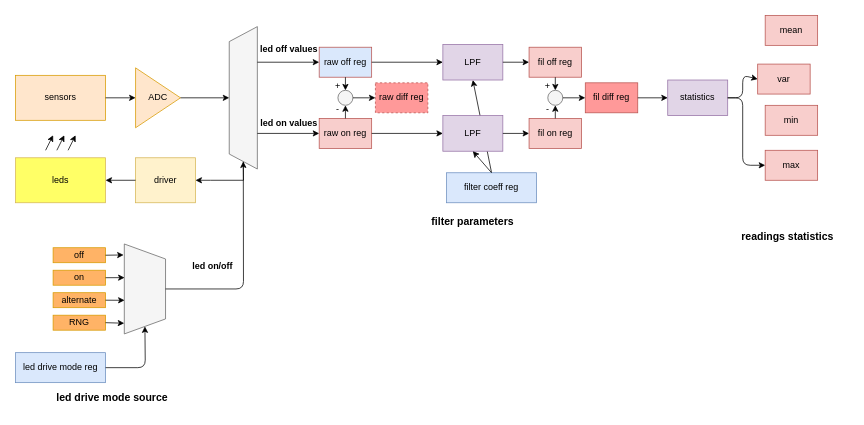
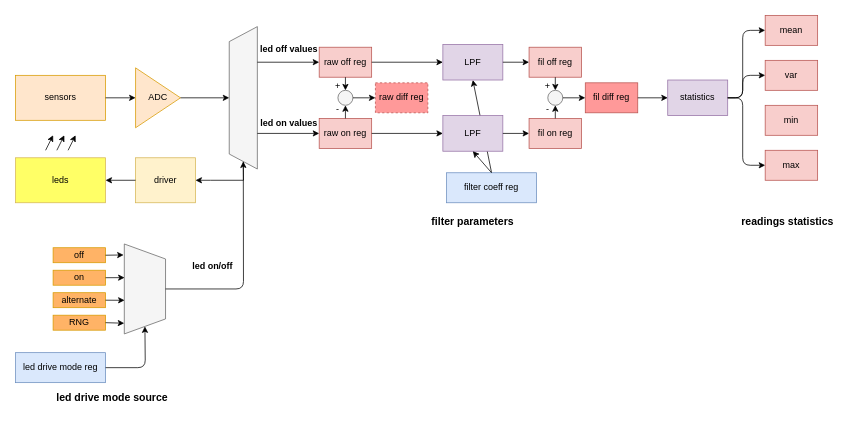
edge "statistics" -> "mean": added
node "raw off reg": fillcolor #dae8fc -> #f8cecc
node "var": moved (784, 79) -> (792, 75)
node "readings statistics": moved (788, 237) -> (788, 222)
